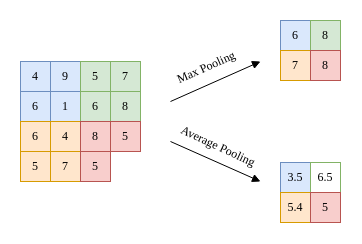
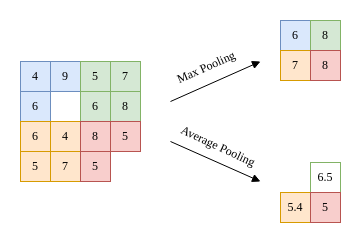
node "1": removed
node "3.5": removed
